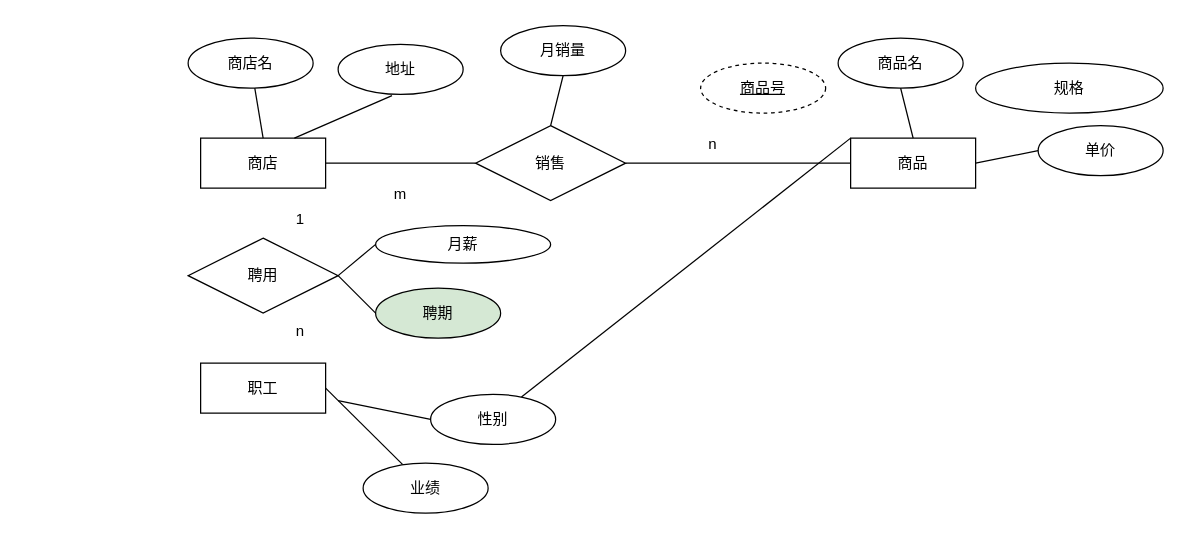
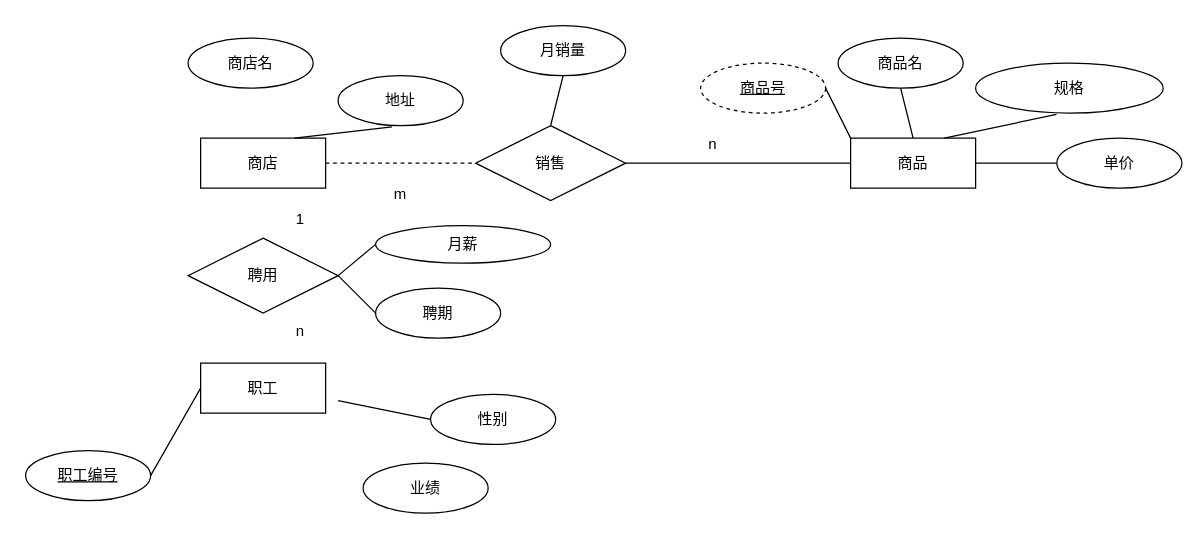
node "地址": moved (401, 69) -> (401, 101)
edge "商店名" -- "商店": removed
edge "规格" -- "商品": added
node "单价": moved (1101, 151) -> (1119, 163)
edge "商店" -- "销售": style solid -> dashed
edge "商品" -- "性别": now "商品" -- "商品号"
node "聘期": fillcolor #d5e8d4 -> #ffffff
edge "职工" -- "业绩": removed
edge "职工" -- "职工编号": added
node "职工编号": added
